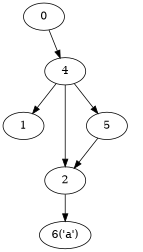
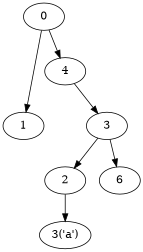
edge "4" -> "1": now "0" -> "1"
edge "4" -> "2": removed
node "5": label "5" -> "3"
node "6": added
node "6('a')": label "6('a')" -> "3('a')"
